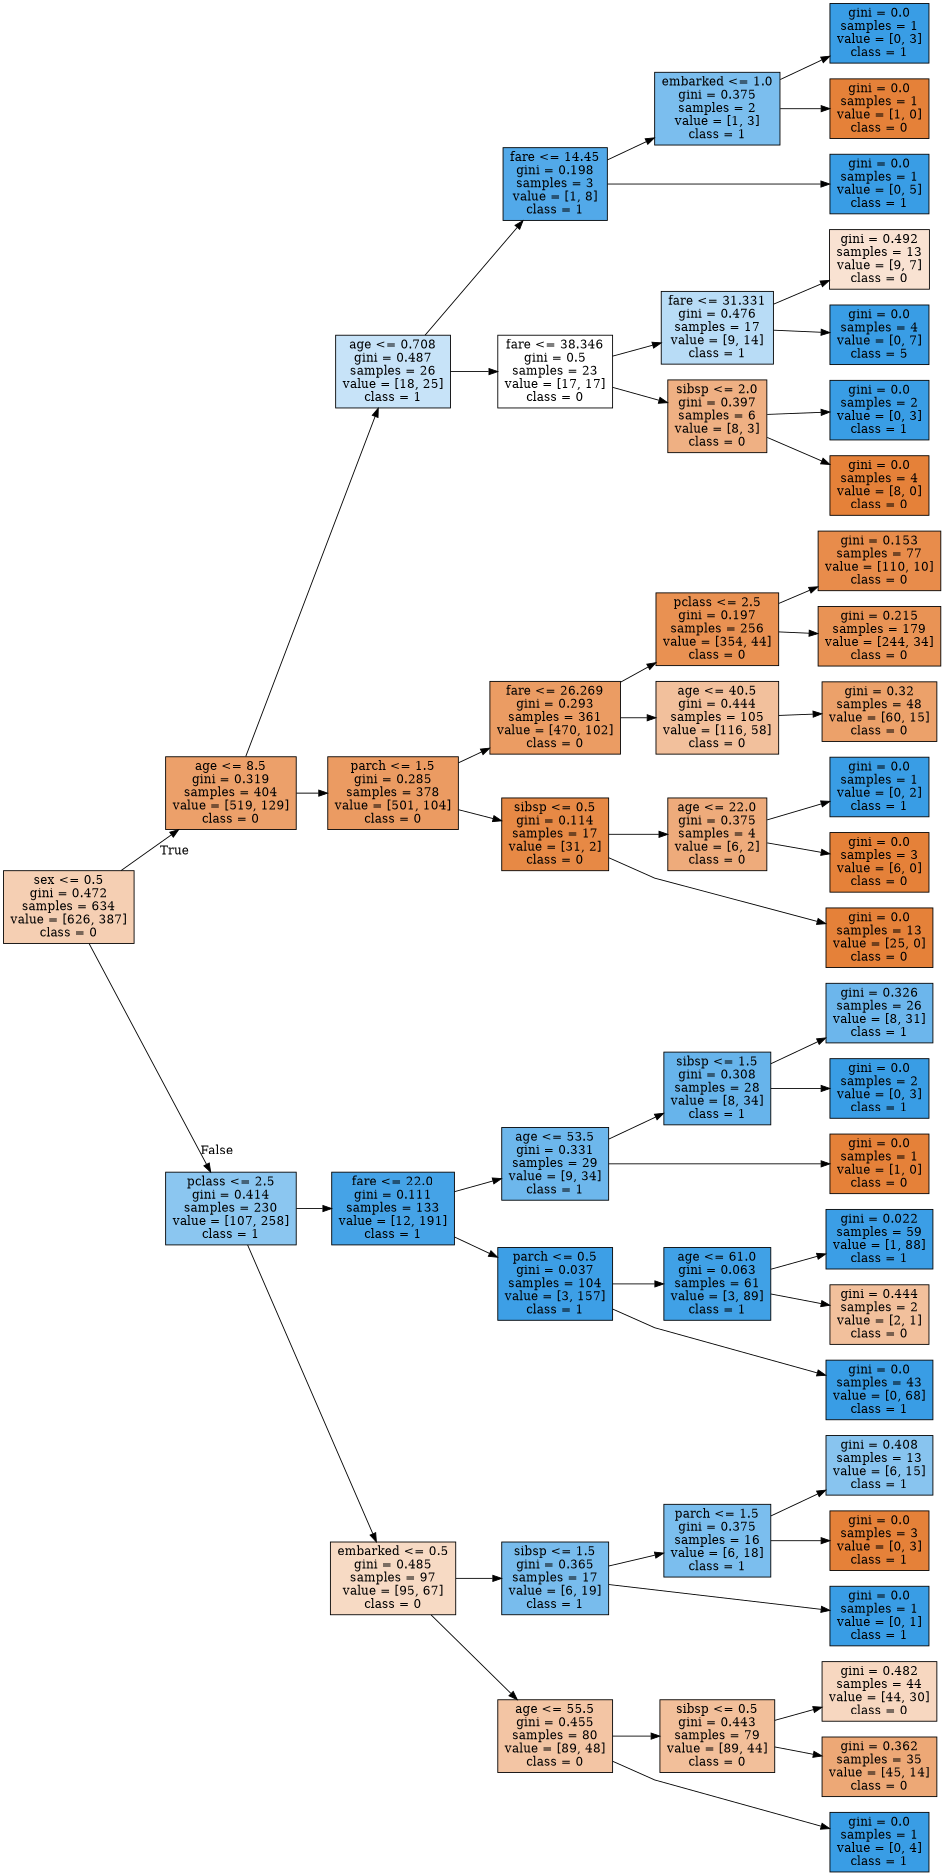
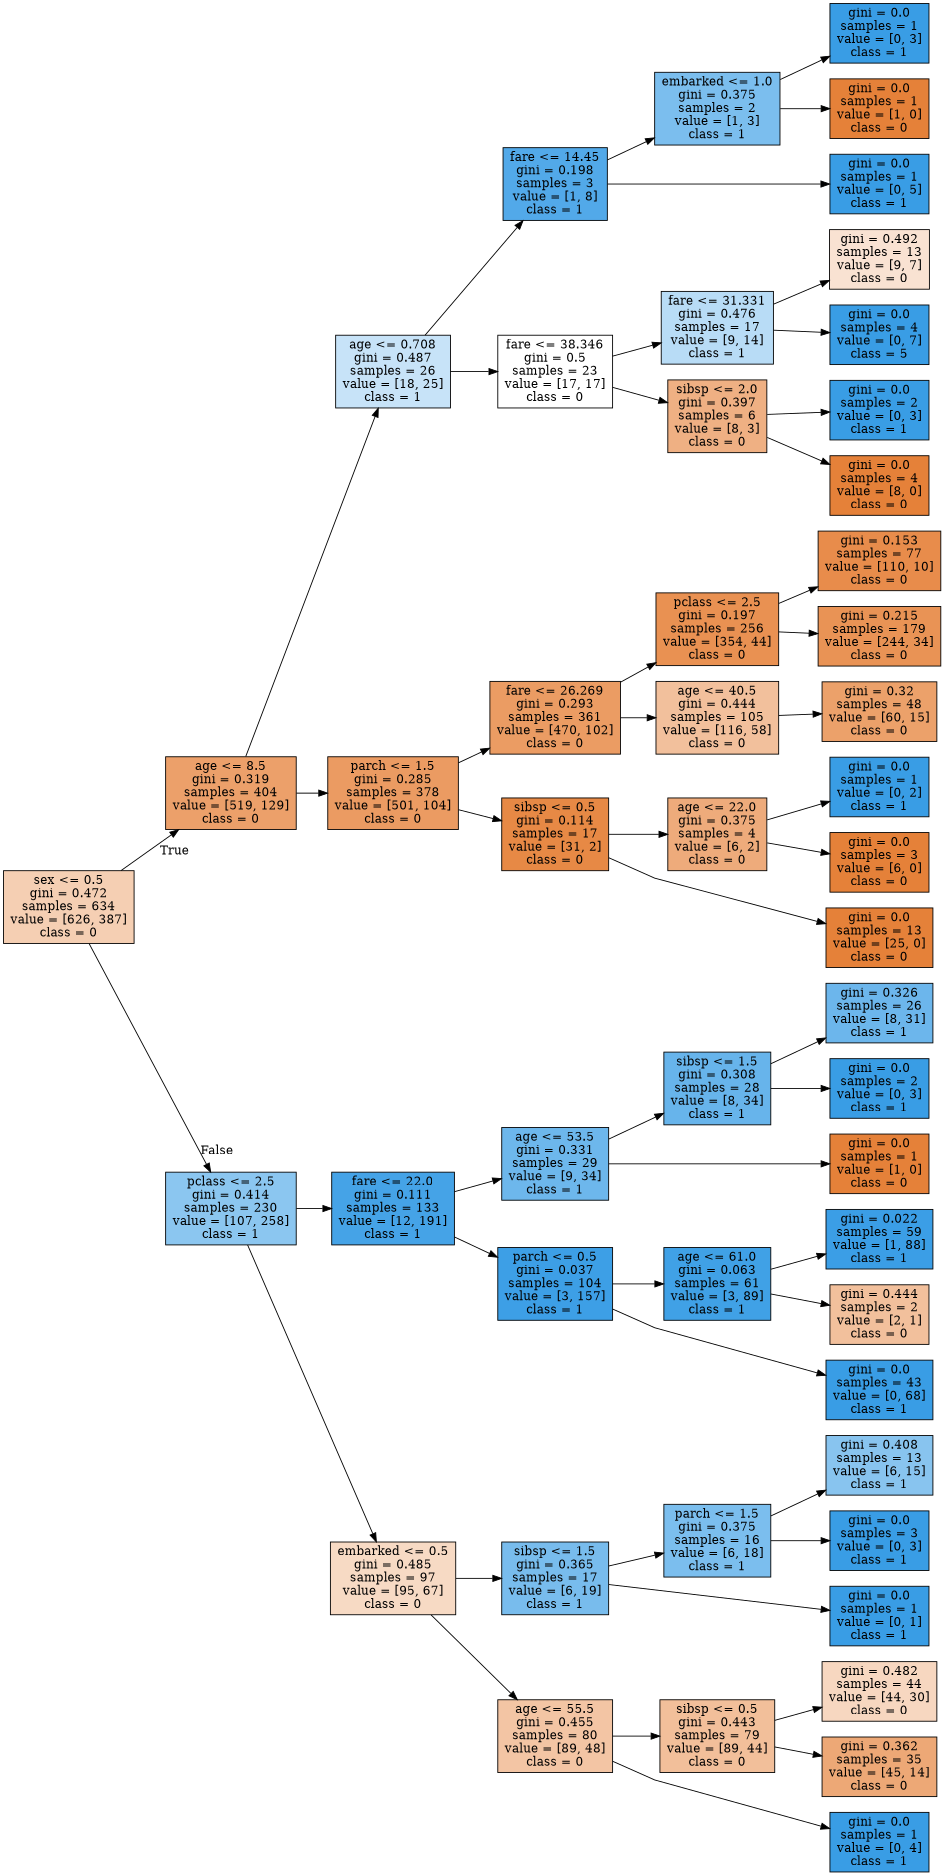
node "gini = 0.0 samples = 3 value = [0, 3] class = 1": fillcolor #e58139ff -> #399de5ff
